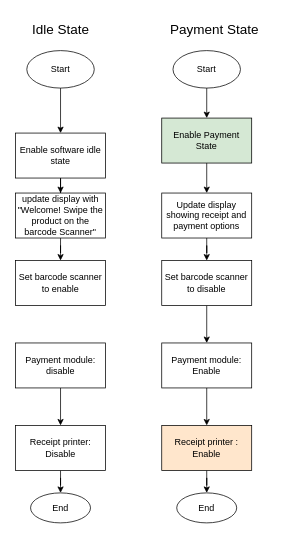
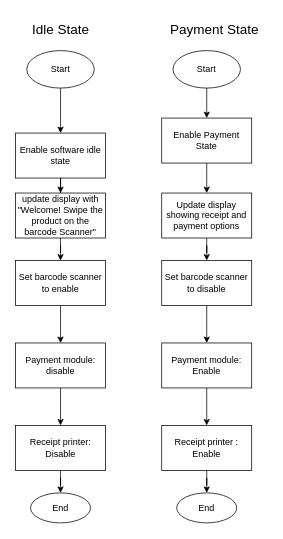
node "Enable Payment State": fillcolor #d5e8d4 -> #ffffff
edge "Set barcode scanner to enable" -> "Payment module: disable": added
node "Receipt printer : Enable": fillcolor #ffe6cc -> #ffffff
